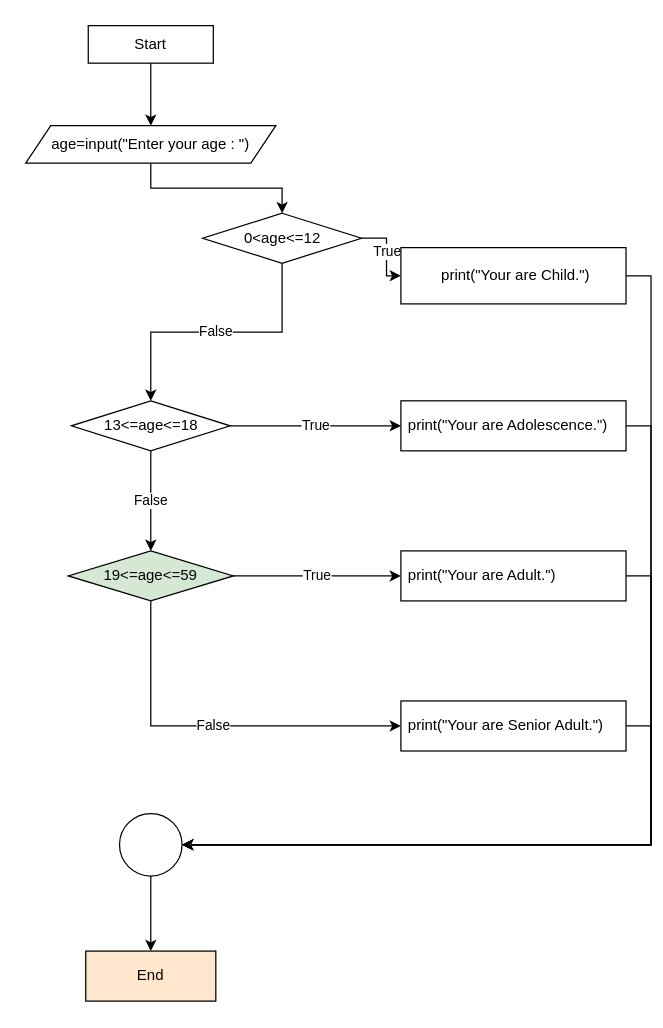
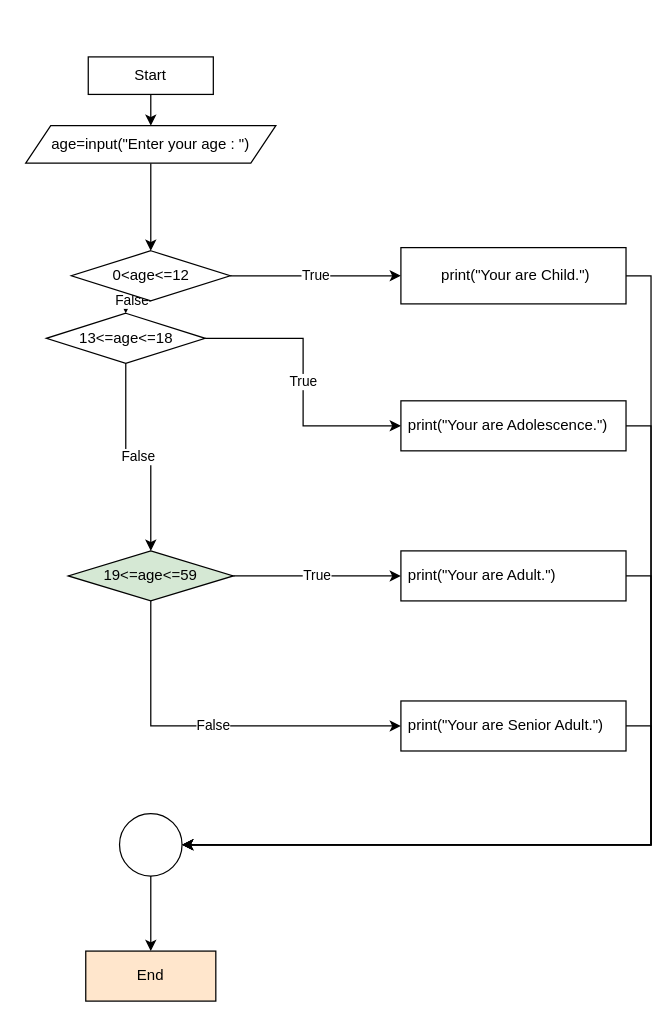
node "Start": moved (151, 44) -> (151, 76)
node "0<age<=12": moved (282, 238) -> (151, 276)
node "13<=age<=18": moved (151, 426) -> (126, 338)
